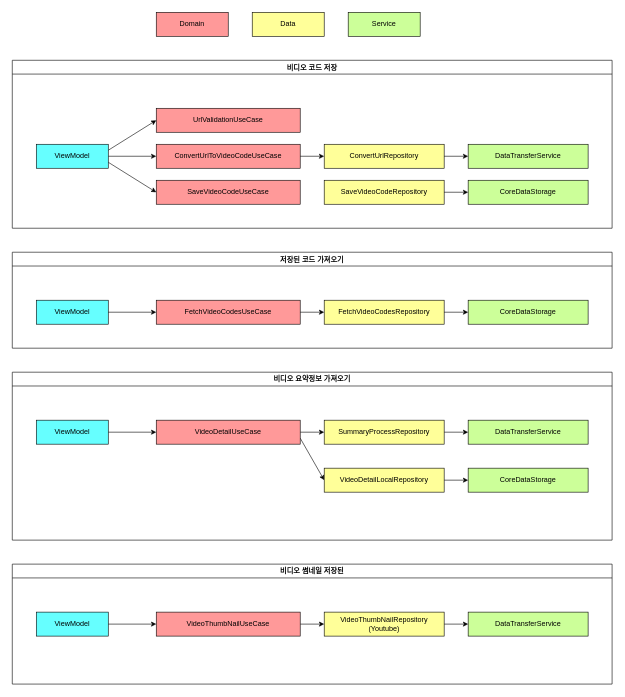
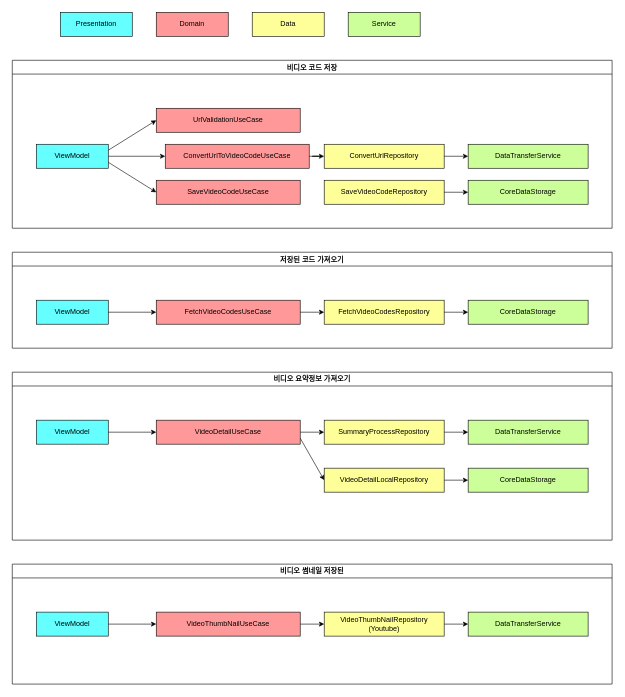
node "Presentation": added
node "ConvertUrlToVideoCodeUseCase": moved (228, 156) -> (237, 156)
